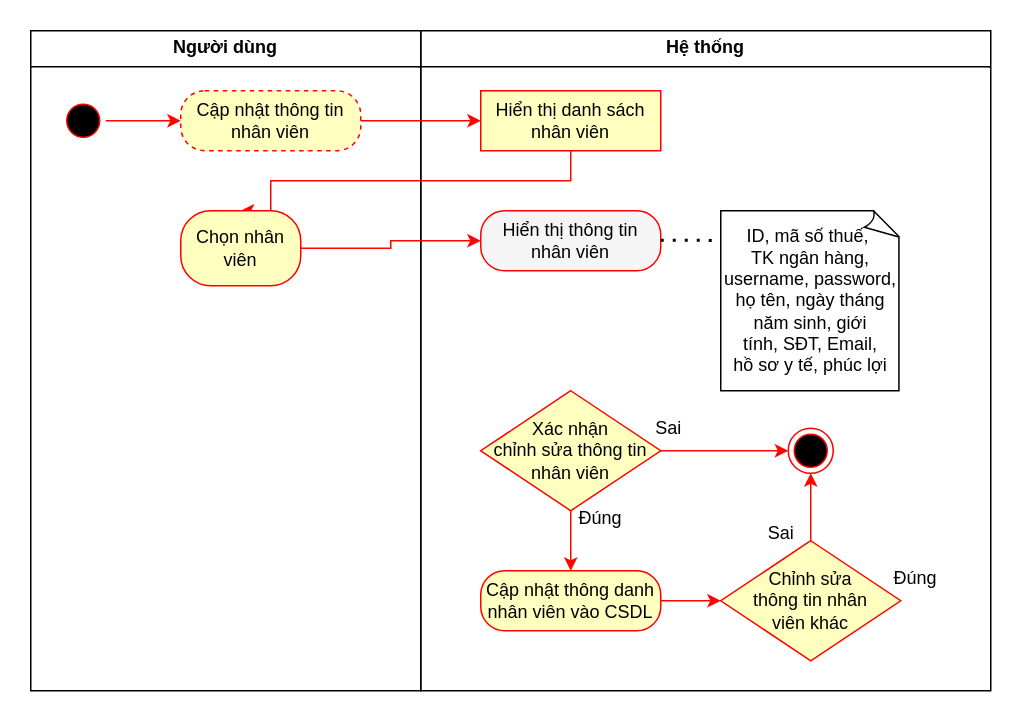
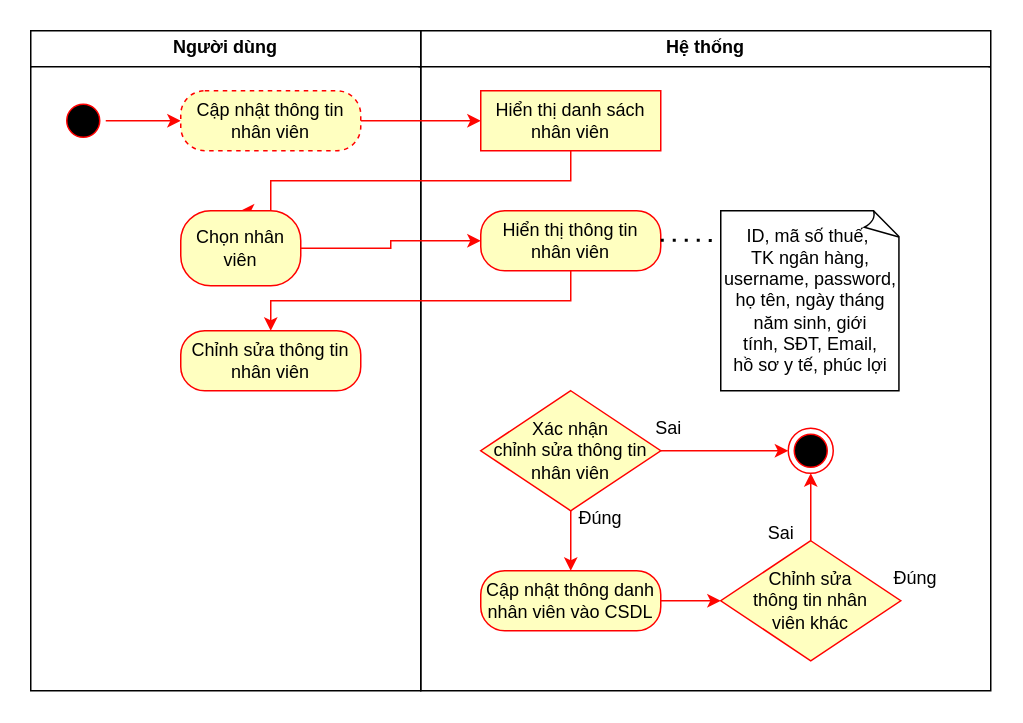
node "Hiển thị thông tin nhân viên": fillcolor #f5f5f5 -> #ffffc0
edge "Hiển thị thông tin nhân viên" -> "Chỉnh sửa thông tin nhân viên": added
node "Chỉnh sửa thông tin nhân viên": added
